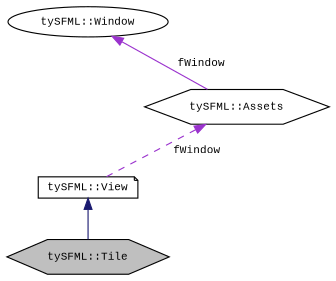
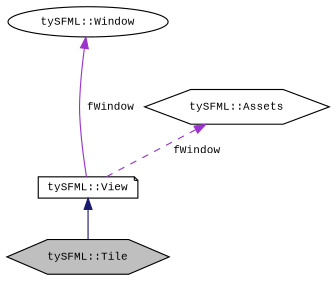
edge "tySFML::Assets" -> "tySFML::Window": now "tySFML::View" -> "tySFML::Window"
